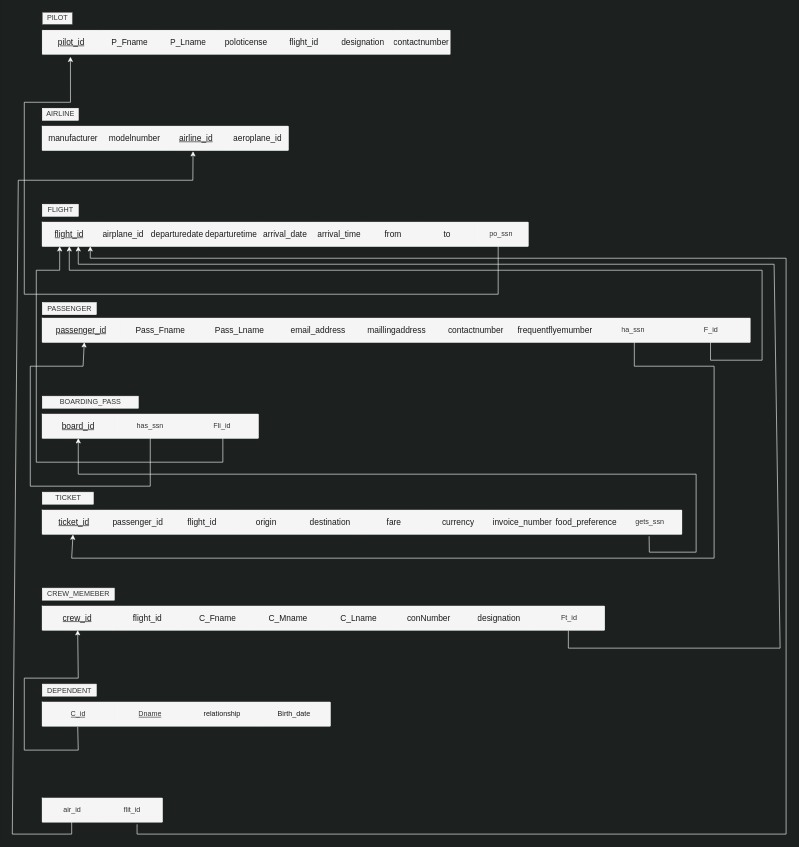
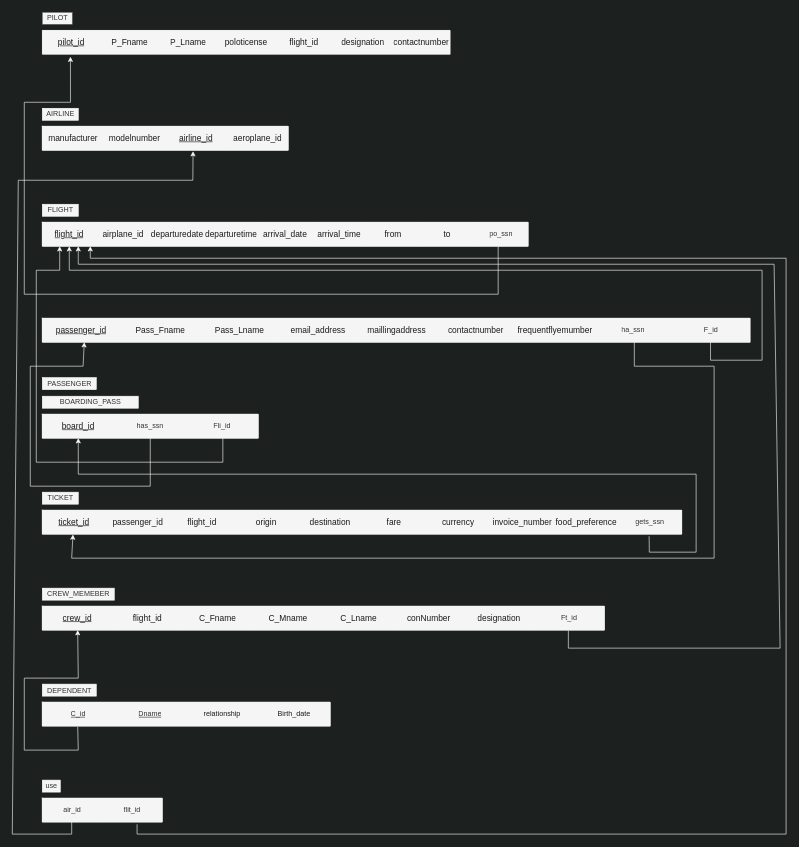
node "PASSENGER": moved (69, 309) -> (69, 384)
node "TICKET": size 51x12 -> 36x12
node "use": added
